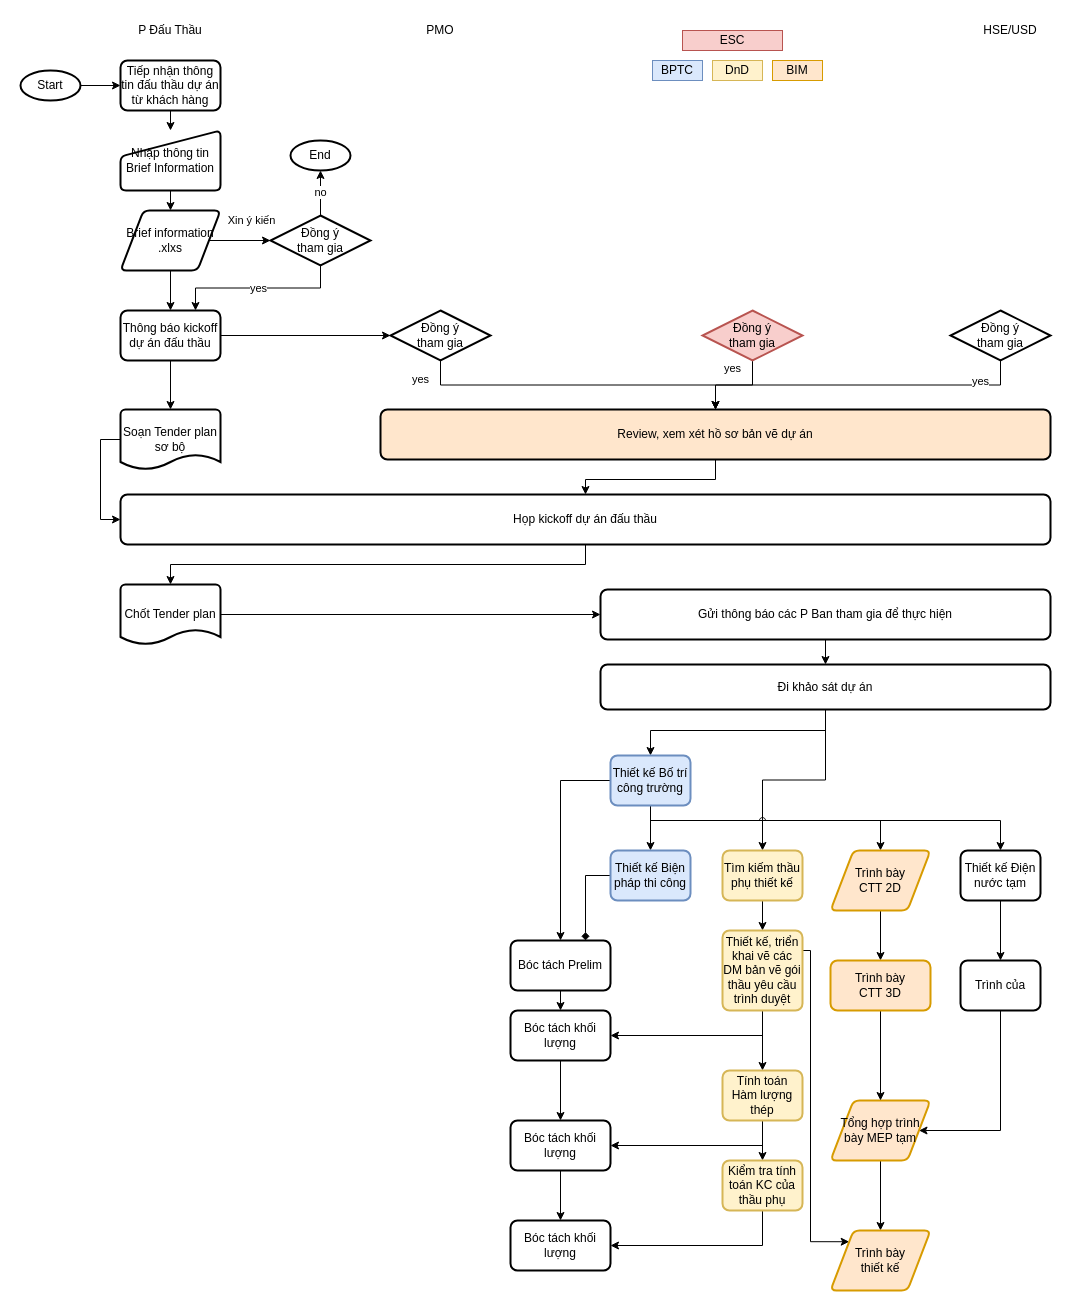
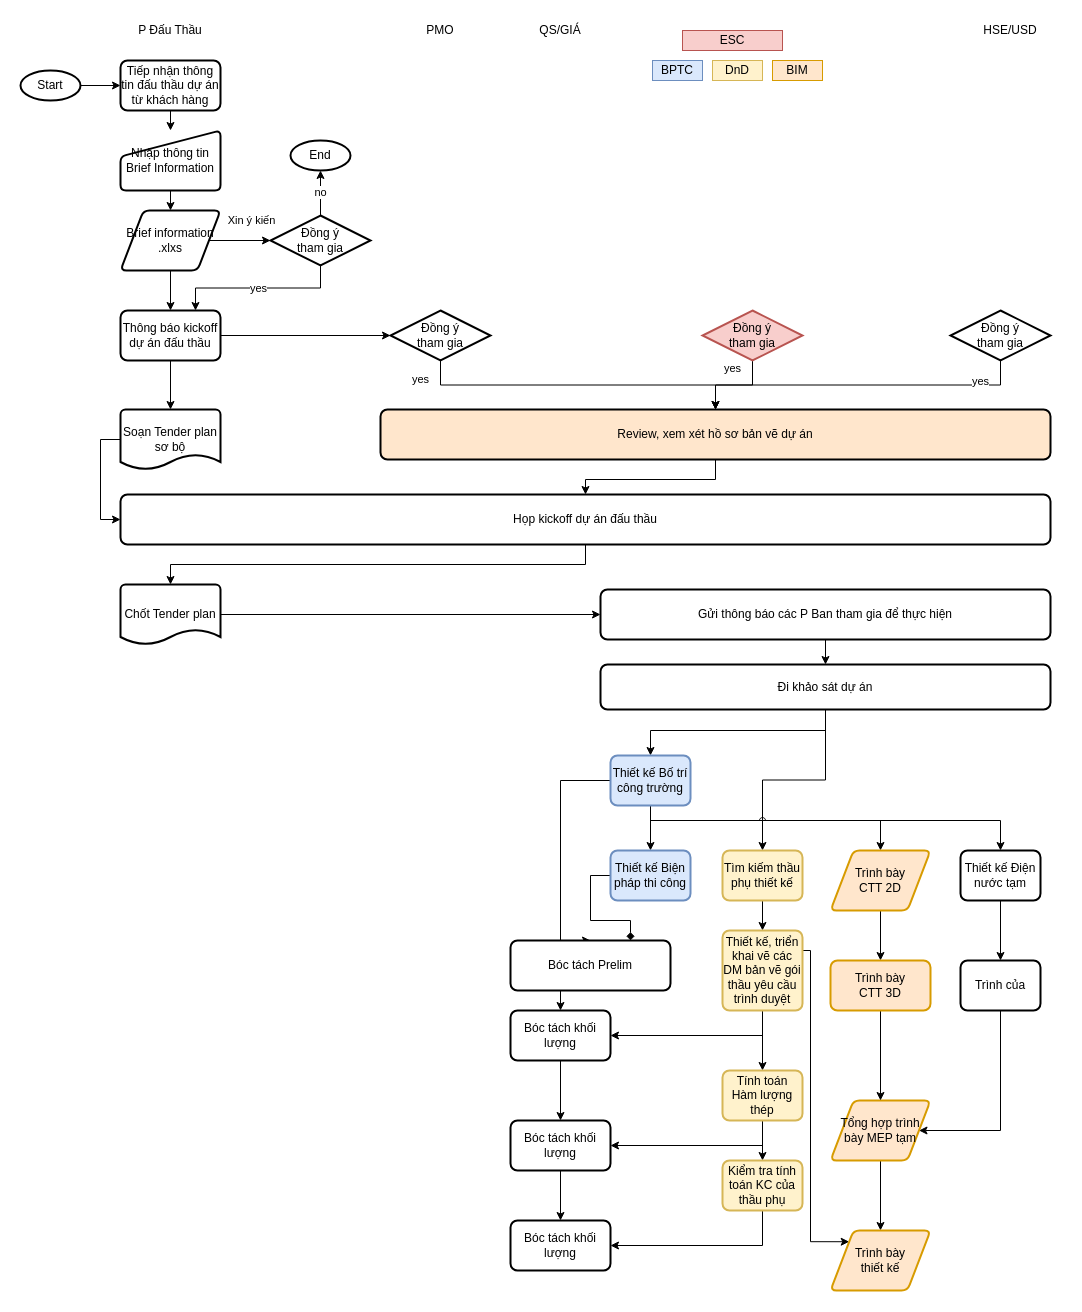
node "QS/GIÁ": added
node "Bóc tách Prelim": size 100x50 -> 160x50
